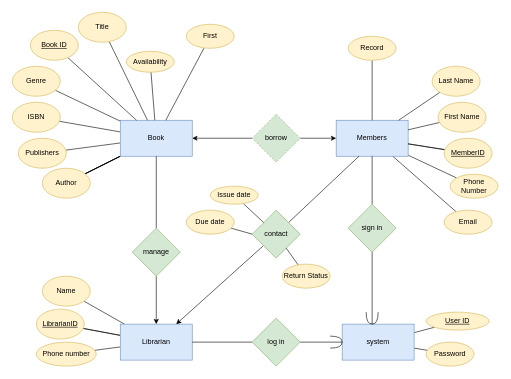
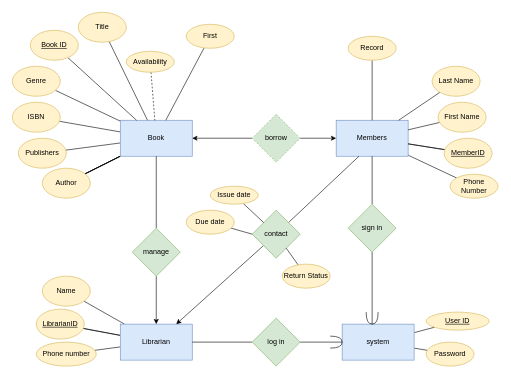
edge "Availability" -- "Book": style solid -> dashed
edge "Members" -- "Email": removed
node "Email": removed
